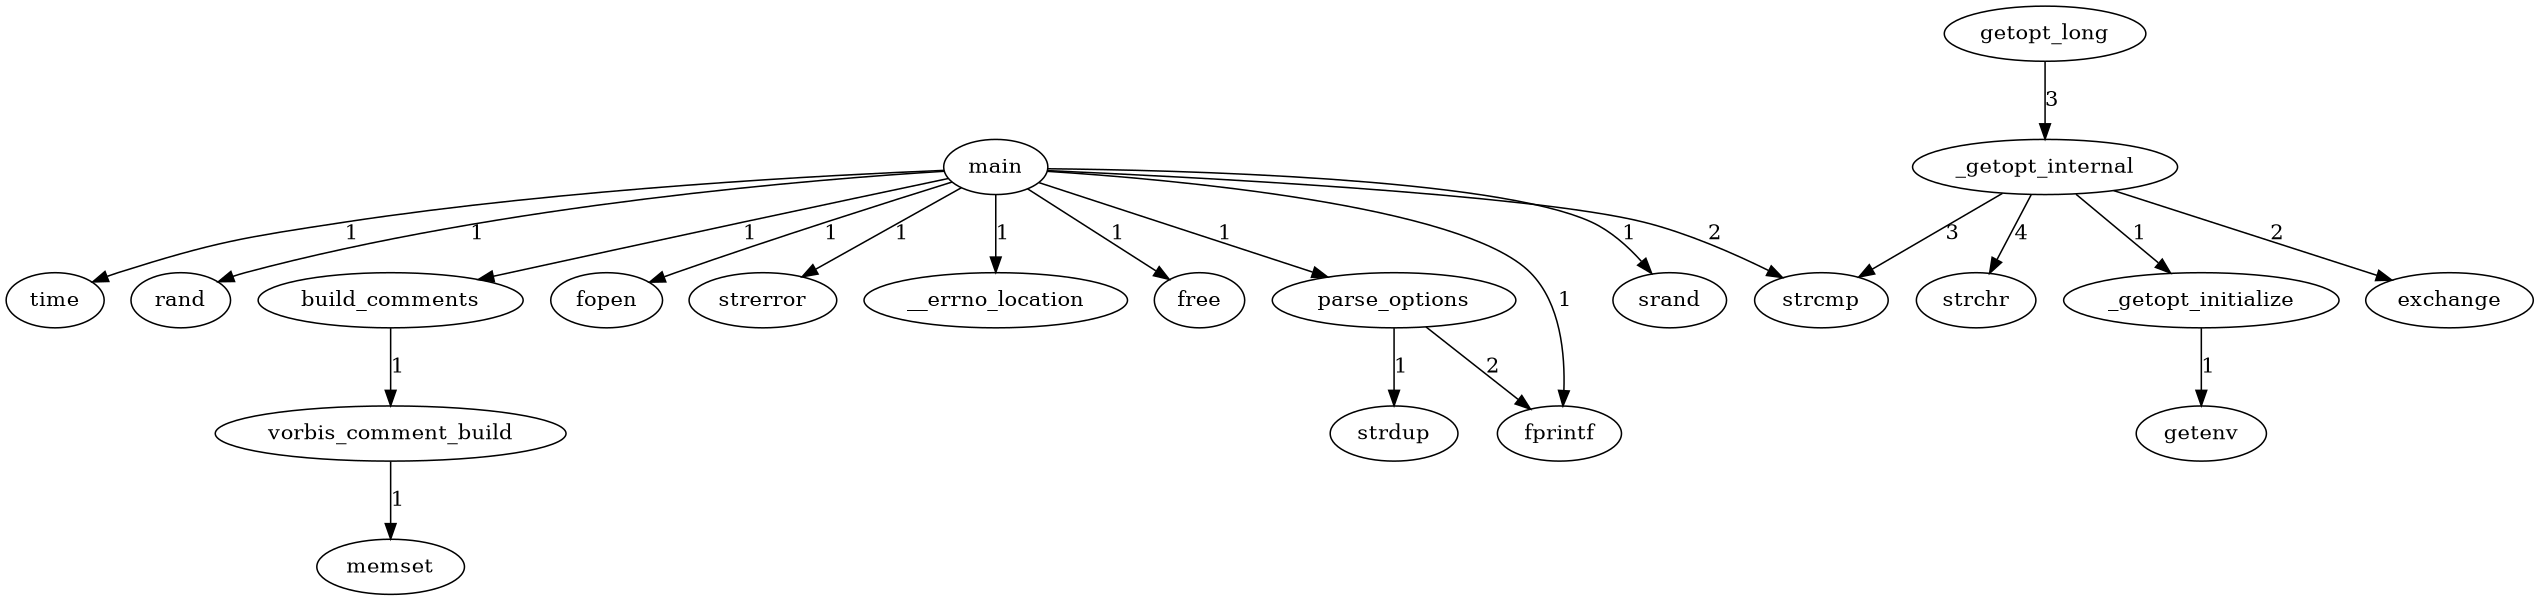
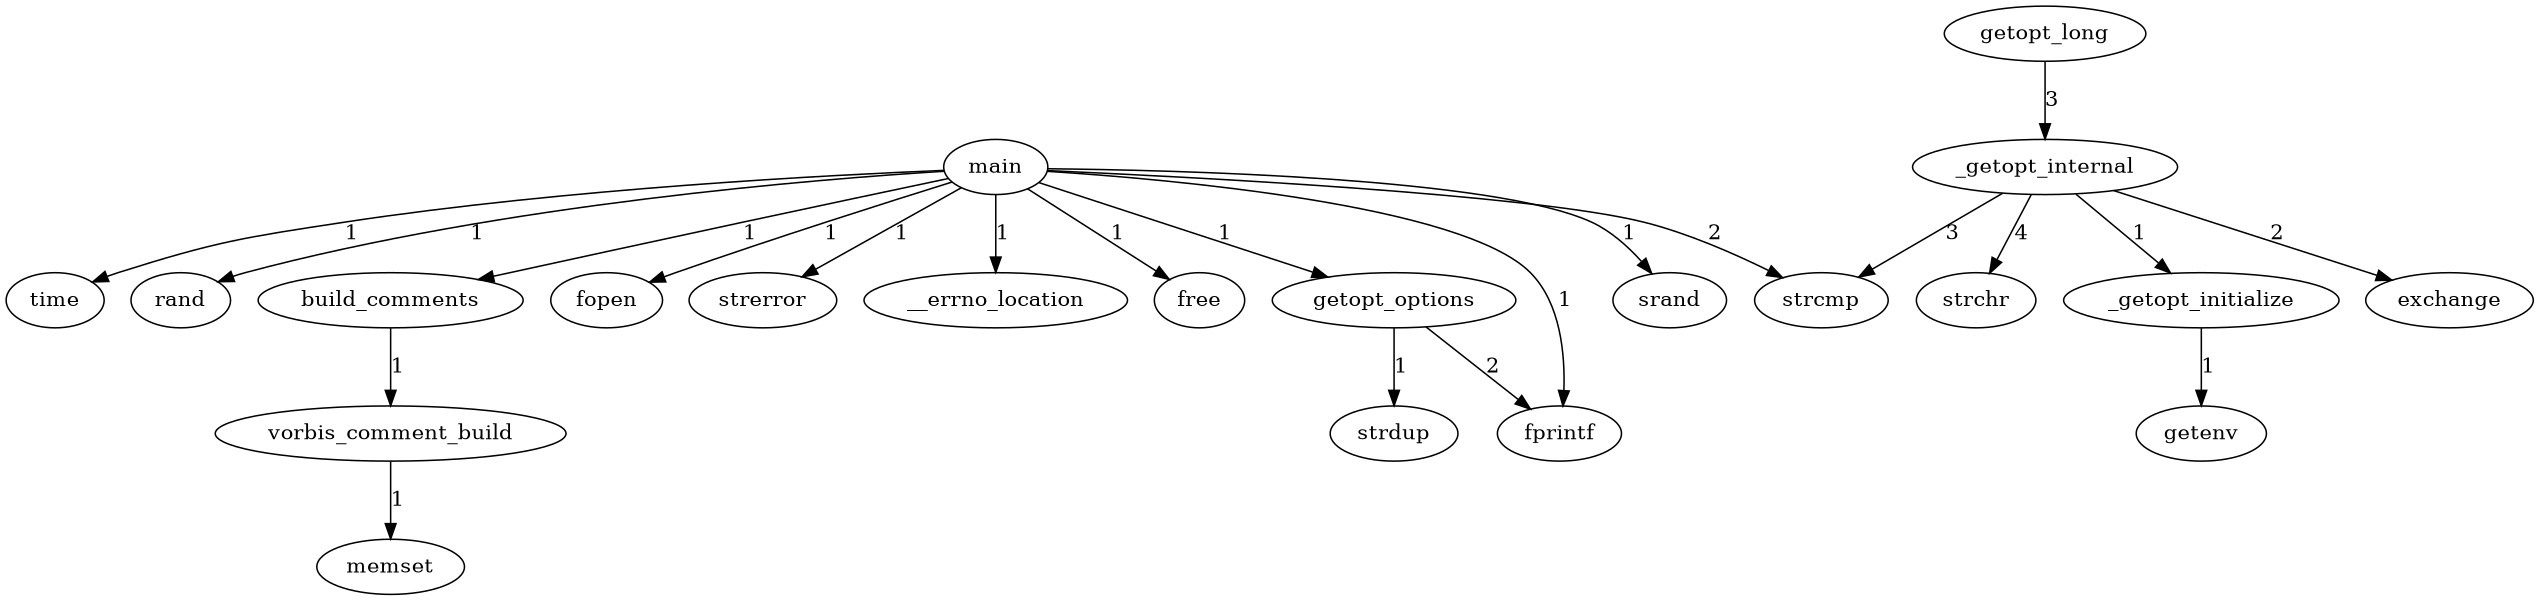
node "parse_options": label "parse_options" -> "getopt_options"
